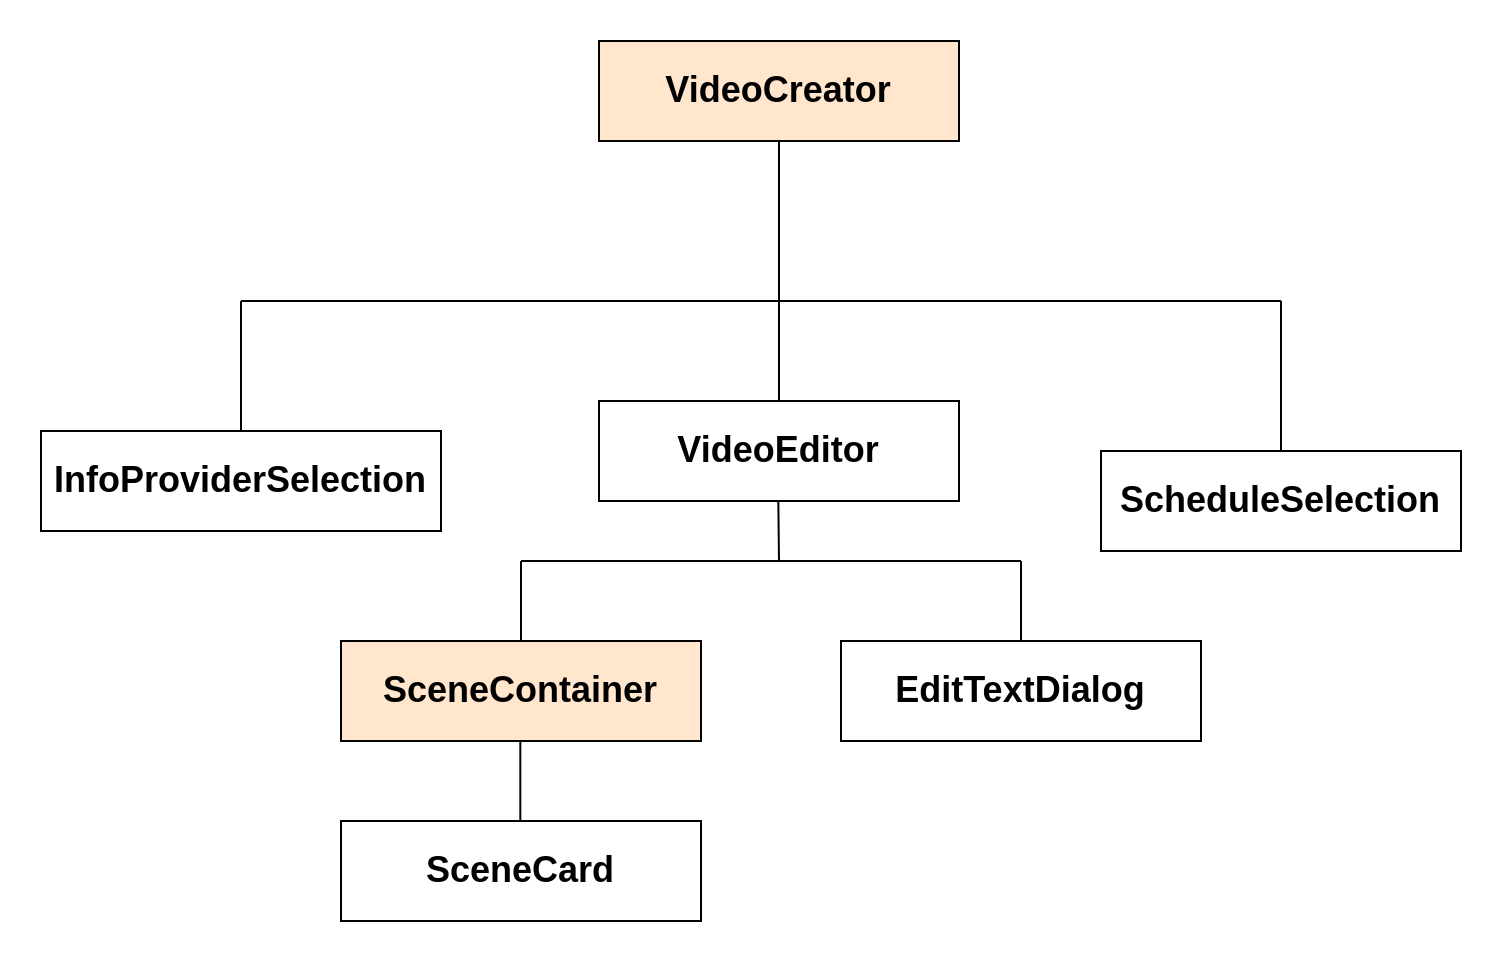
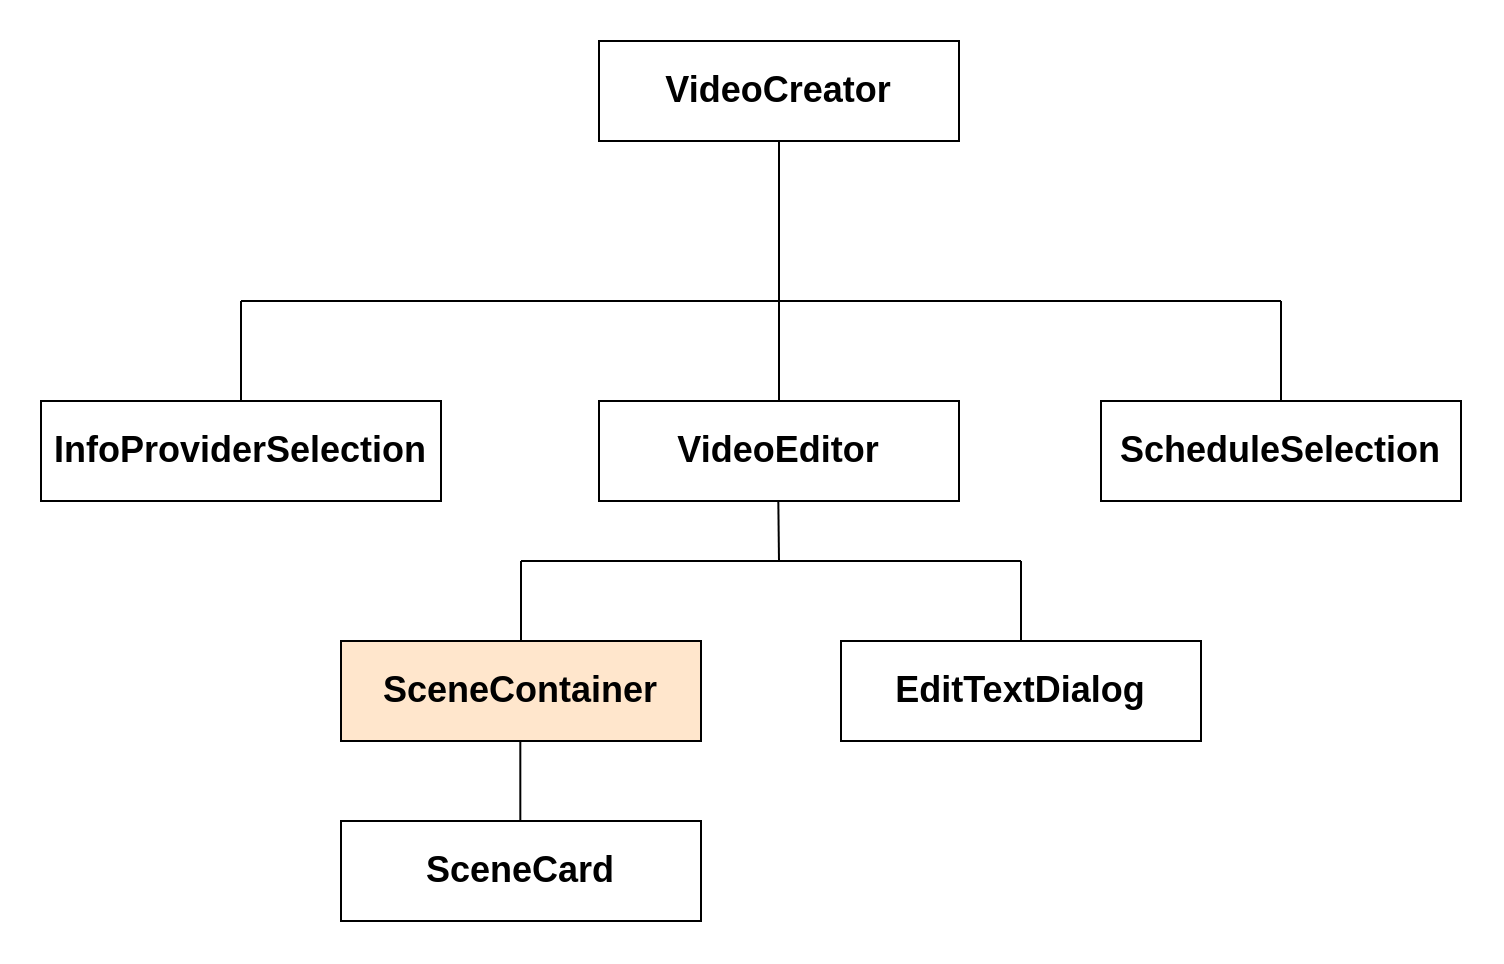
node "VideoCreator": fillcolor #ffe6cc -> #ffffff
node "InfoProviderSelection": moved (241, 481) -> (241, 451)
node "ScheduleSelection": moved (1281, 501) -> (1281, 451)
